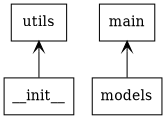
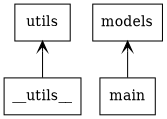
edge "models" -> "main": reversed
node "__init__": label "__init__" -> "__utils__"
